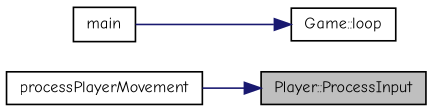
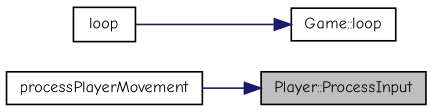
node "main": label "main" -> "loop"
